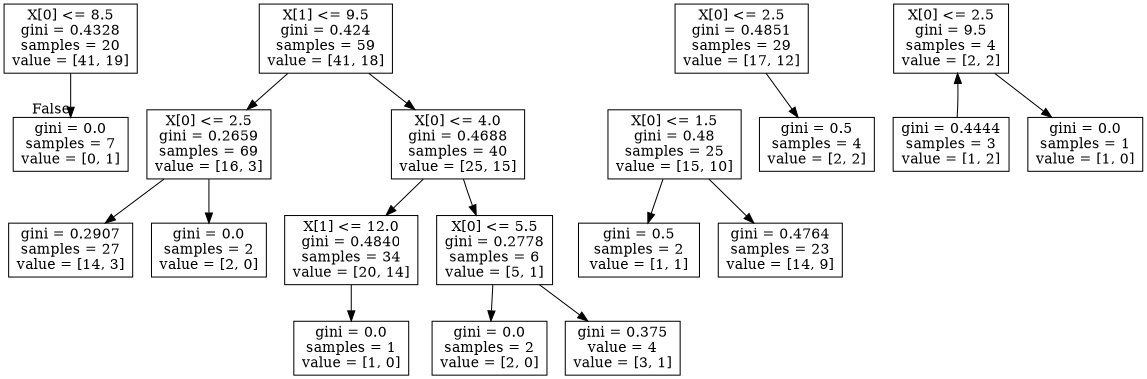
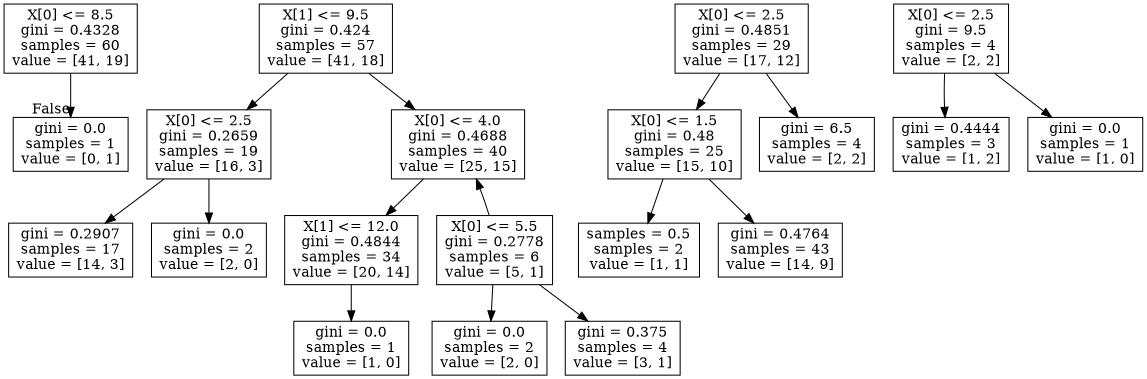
node "X[0] <= 8.5 gini = 0.4328 samples = 20 value = [41, 19]": label "X[0] <= 8.5 gini = 0.4328 samples = 20 value = [41, 19]" -> "X[0] <= 8.5 gini = 0.4328 samples = 60 value = [41, 19]"
node "X[1] <= 9.5 gini = 0.424 samples = 59 value = [41, 18]": label "X[1] <= 9.5 gini = 0.424 samples = 59 value = [41, 18]" -> "X[1] <= 9.5 gini = 0.424 samples = 57 value = [41, 18]"
edge "X[0] <= 2.5 gini = 0.4851 samples = 29 value = [17, 12]" -> "X[0] <= 1.5 gini = 0.48 samples = 25 value = [15, 10]": added
edge "gini = 0.4444 samples = 3 value = [1, 2]" -> "X[0] <= 2.5 gini = 9.5 samples = 4 value = [2, 2]": reversed
node "gini = 0.0 samples = 7 value = [0, 1]": label "gini = 0.0 samples = 7 value = [0, 1]" -> "gini = 0.0 samples = 1 value = [0, 1]"
node "X[0] <= 2.5 gini = 0.2659 samples = 69 value = [16, 3]": label "X[0] <= 2.5 gini = 0.2659 samples = 69 value = [16, 3]" -> "X[0] <= 2.5 gini = 0.2659 samples = 19 value = [16, 3]"
node "gini = 0.5 samples = 4 value = [2, 2]": label "gini = 0.5 samples = 4 value = [2, 2]" -> "gini = 6.5 samples = 4 value = [2, 2]"
edge "X[0] <= 4.0 gini = 0.4688 samples = 40 value = [25, 15]" -> "X[0] <= 5.5 gini = 0.2778 samples = 6 value = [5, 1]": reversed
node "gini = 0.2907 samples = 27 value = [14, 3]": label "gini = 0.2907 samples = 27 value = [14, 3]" -> "gini = 0.2907 samples = 17 value = [14, 3]"
node "X[1] <= 12.0 gini = 0.4840 samples = 34 value = [20, 14]": label "X[1] <= 12.0 gini = 0.4840 samples = 34 value = [20, 14]" -> "X[1] <= 12.0 gini = 0.4844 samples = 34 value = [20, 14]"
node "gini = 0.5 samples = 2 value = [1, 1]": label "gini = 0.5 samples = 2 value = [1, 1]" -> "samples = 0.5 samples = 2 value = [1, 1]"
node "gini = 0.4764 samples = 23 value = [14, 9]": label "gini = 0.4764 samples = 23 value = [14, 9]" -> "gini = 0.4764 samples = 43 value = [14, 9]"
node "gini = 0.375 value = 4 value = [3, 1]": label "gini = 0.375 value = 4 value = [3, 1]" -> "gini = 0.375 samples = 4 value = [3, 1]"
